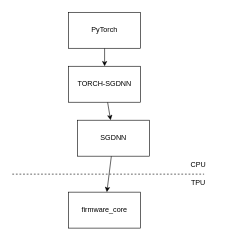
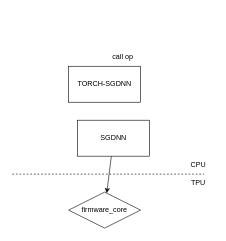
node "PyTorch": removed
edge "PyTorch" -> "TORCH-SGDNN": removed
node "call op": added
edge "TORCH-SGDNN" -> "SGDNN": removed
node "firmware_core": shape rectangle -> diamond
